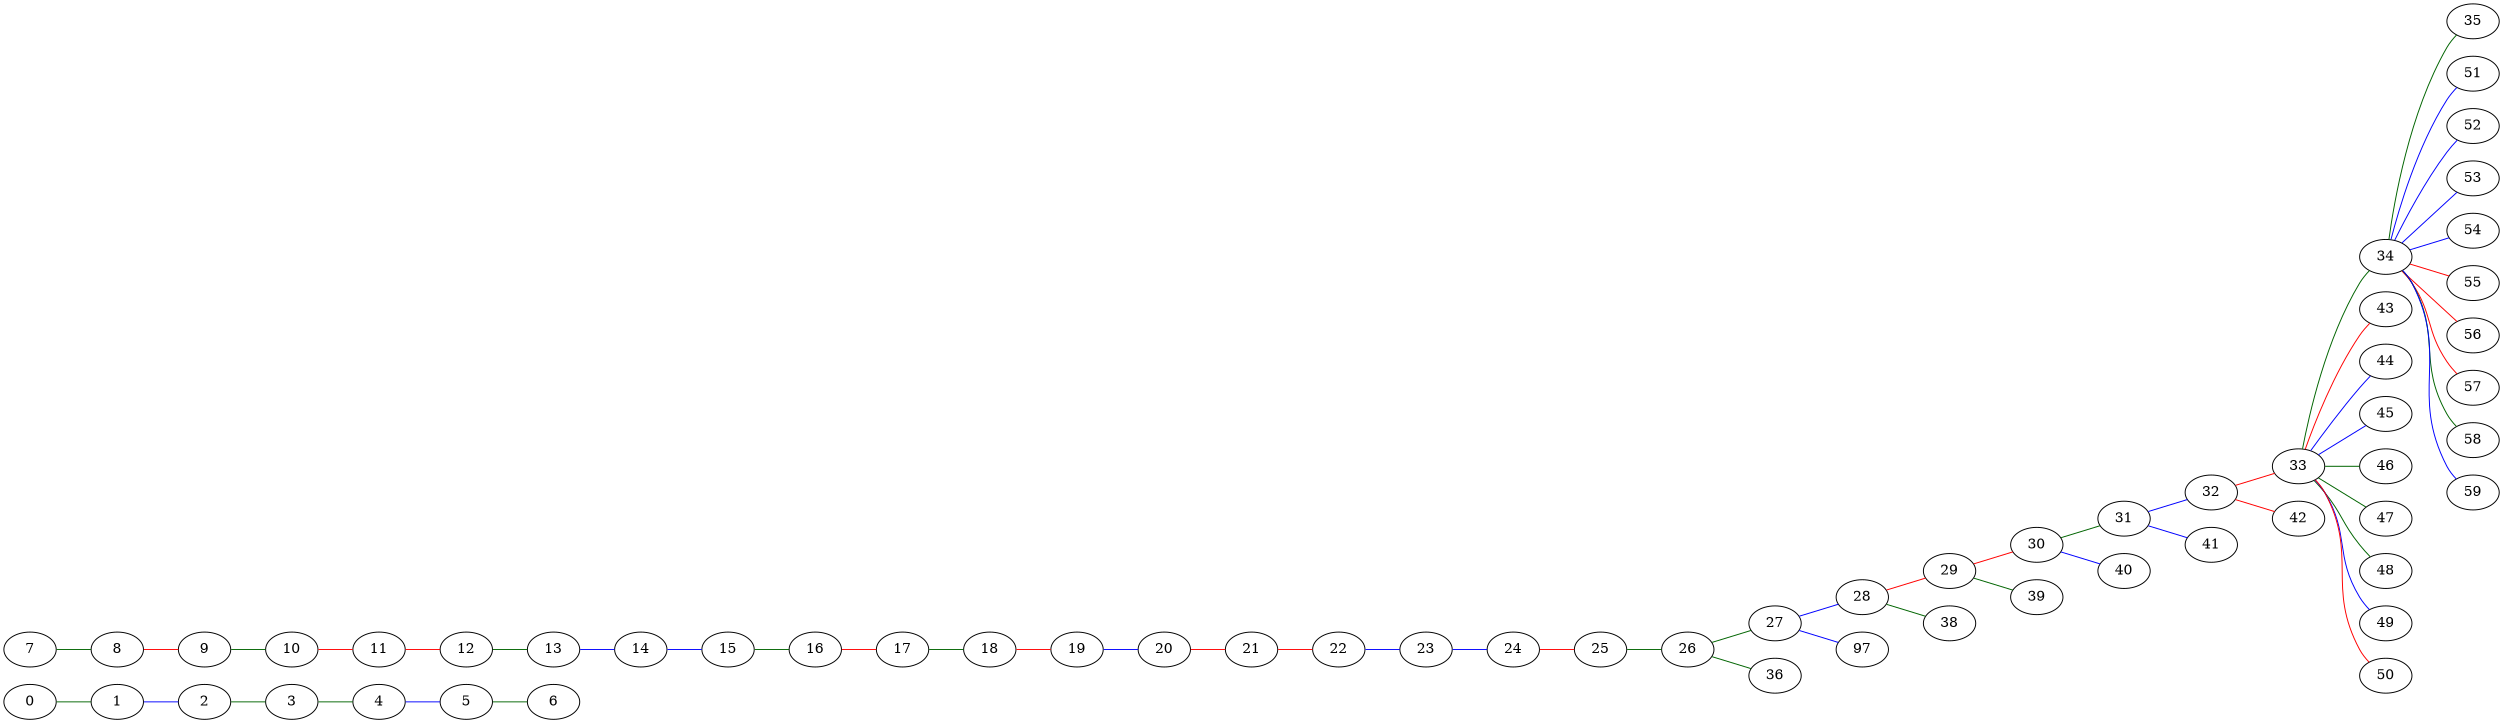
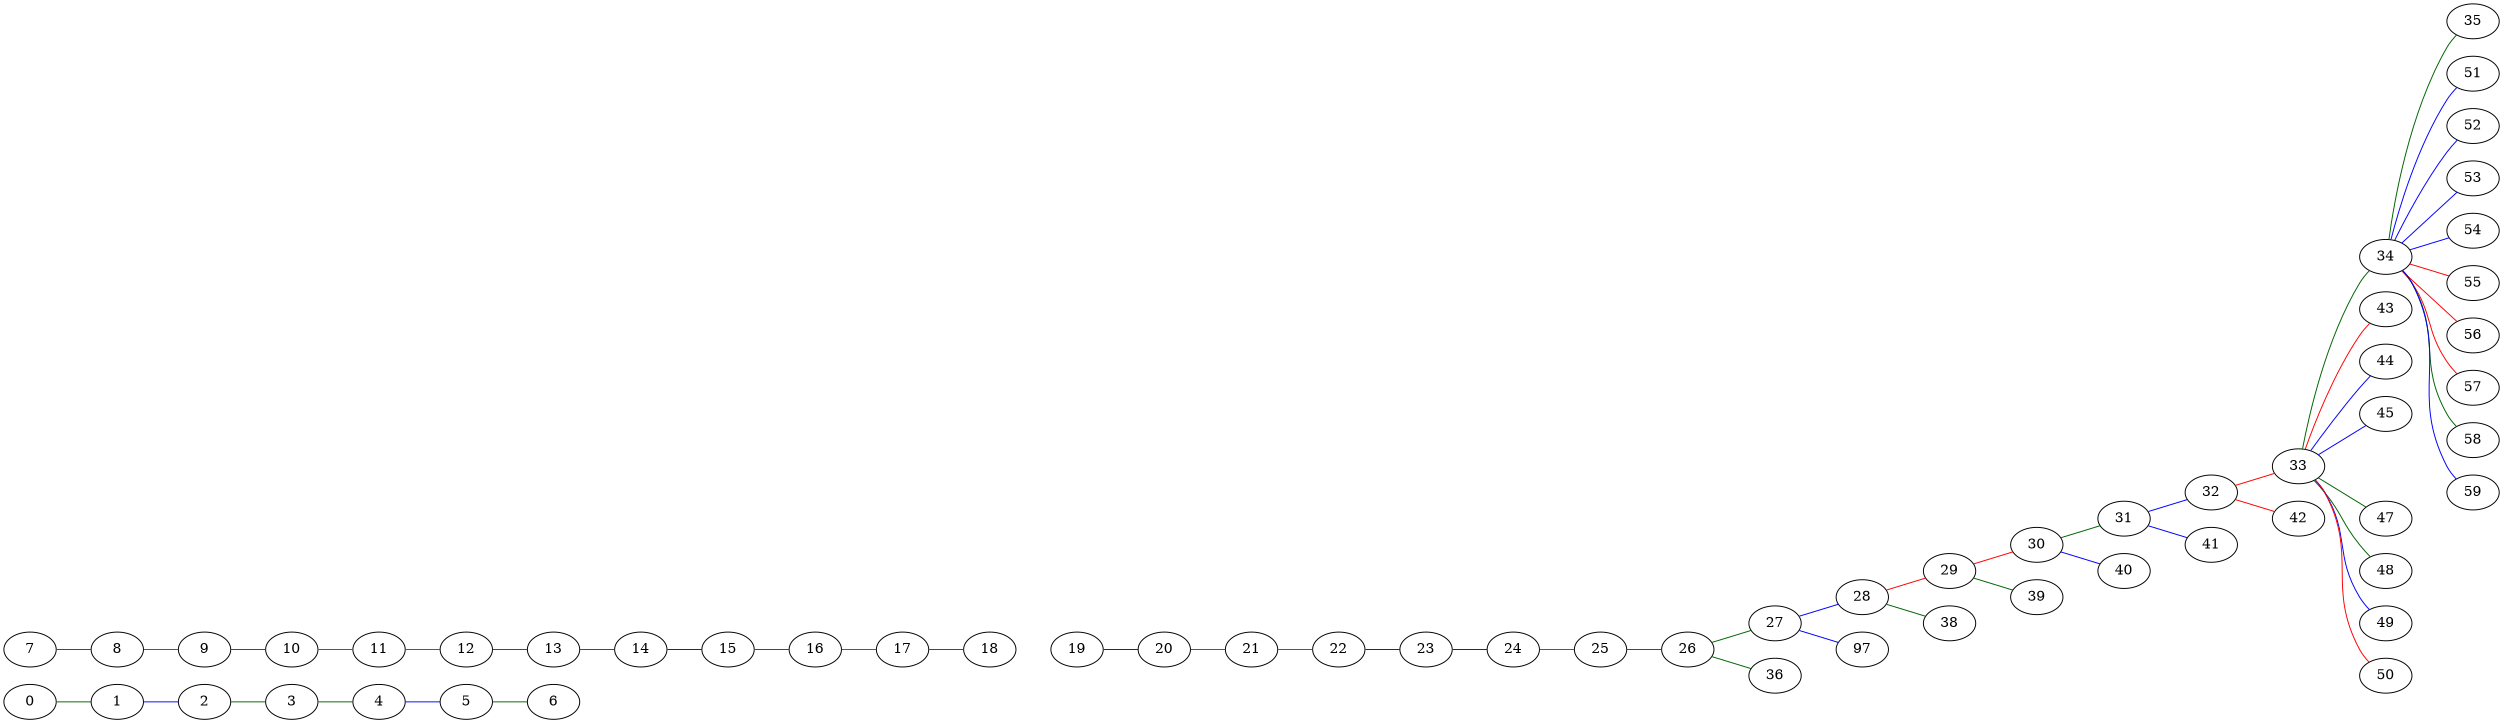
node "46": removed
edge "13" -- "14": color blue -> darkgreen
edge "18" -- "19": removed
